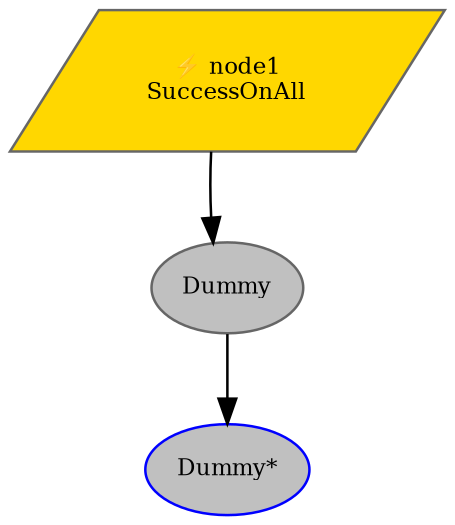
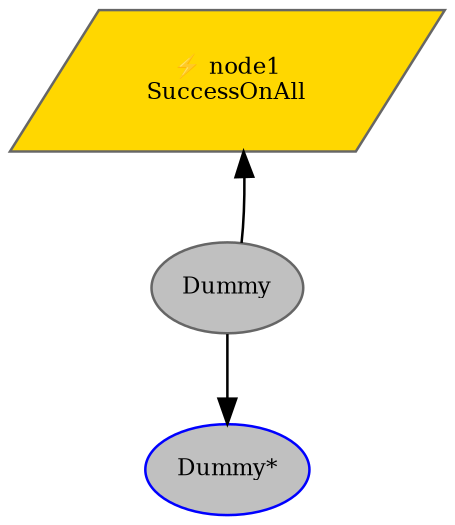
edge "⚡ node1 SuccessOnAll" -> "Dummy": reversed
